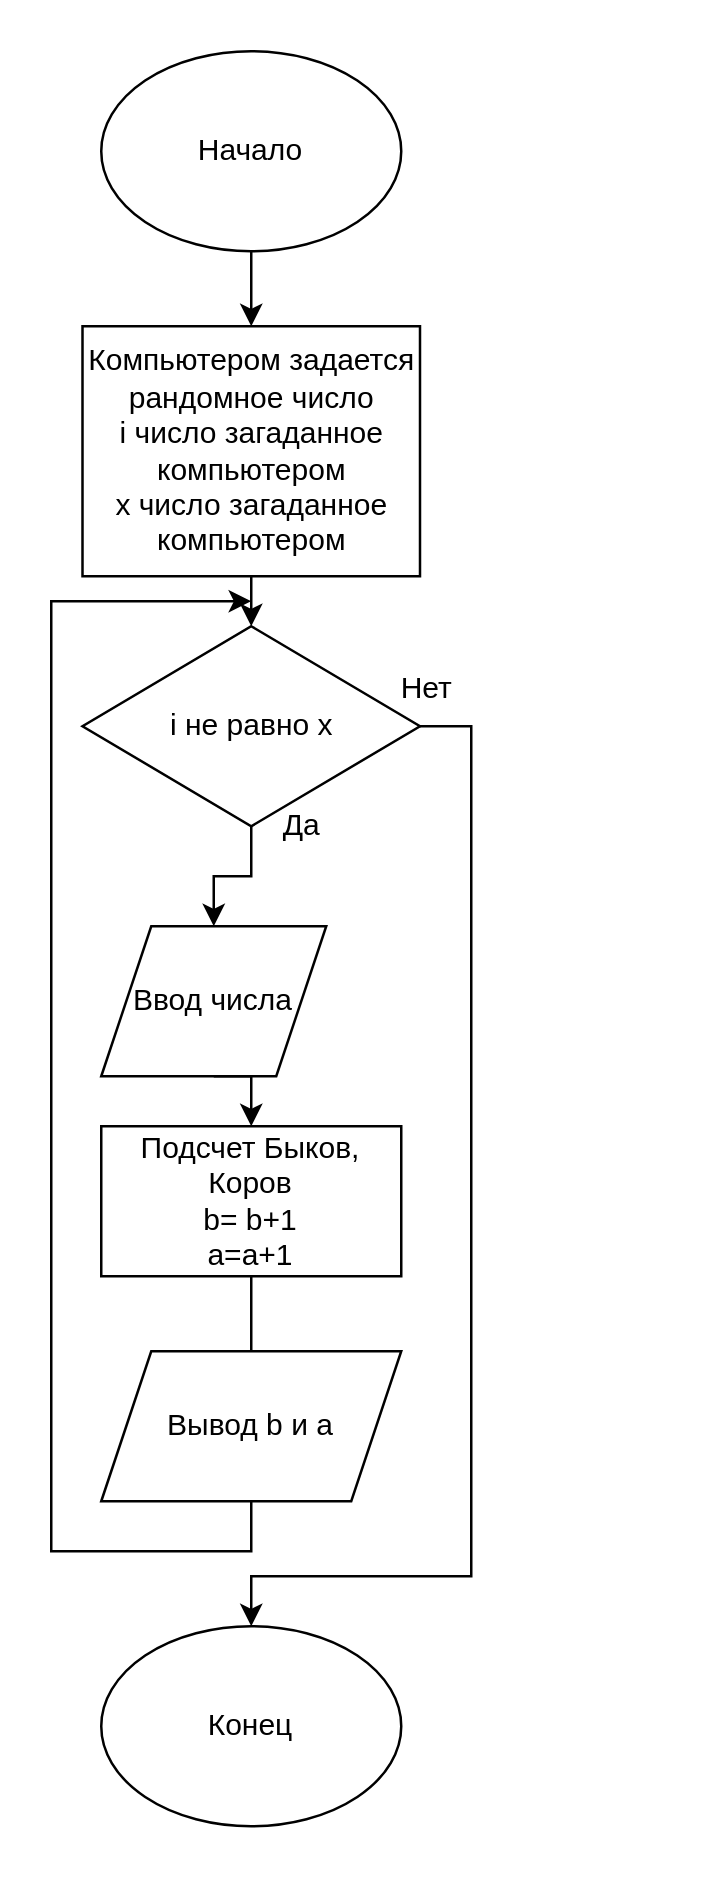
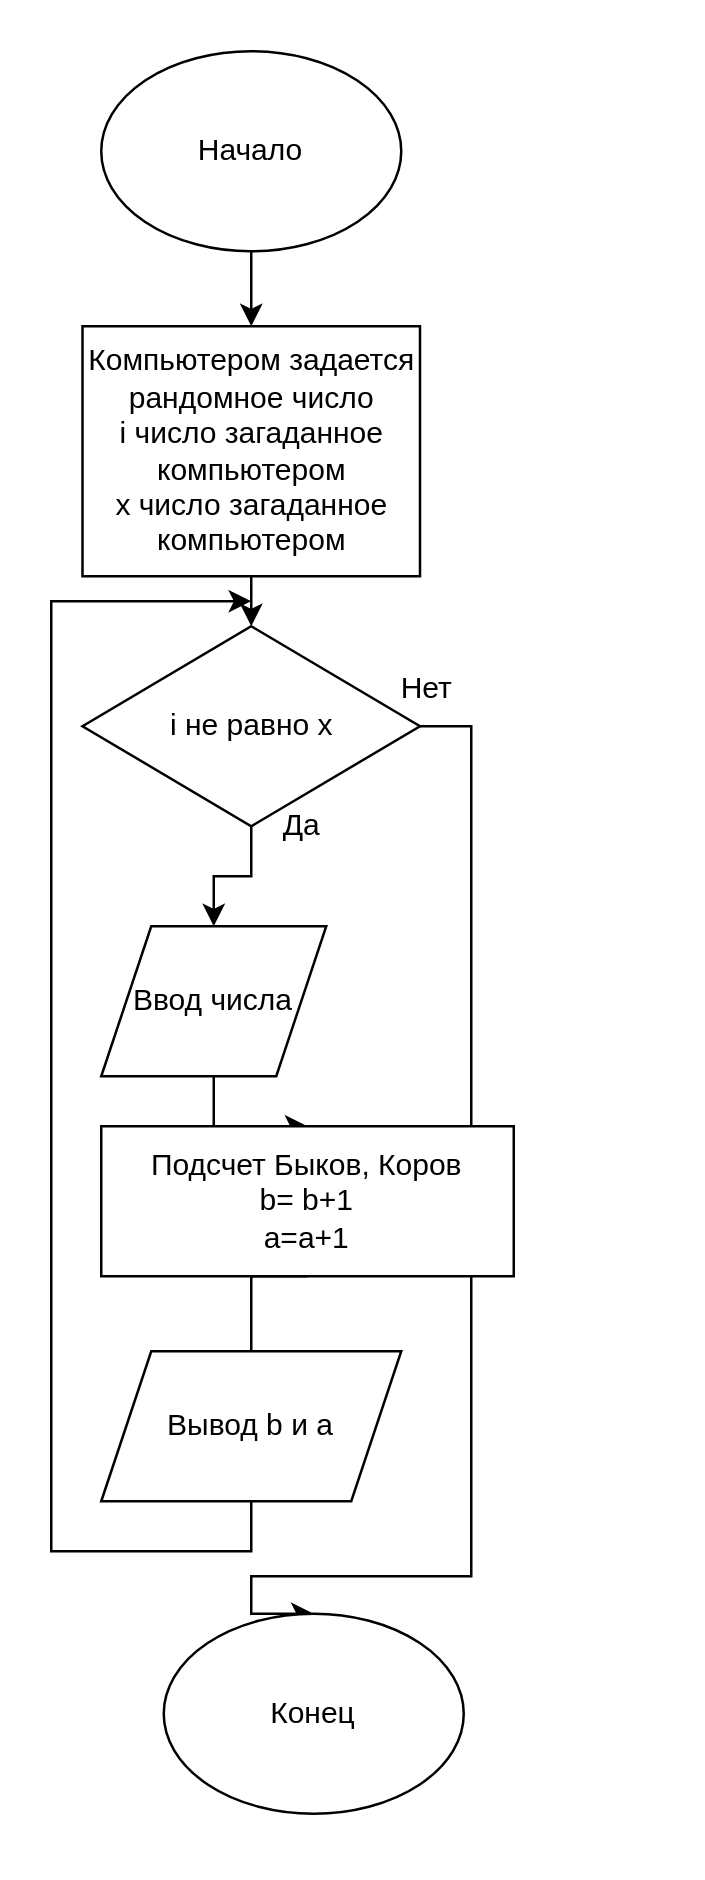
node "Подсчет Быков, Коров b= b+1 a=a+1": size 300x150 -> 413x150
node "Конец": moved (251, 1726) -> (314, 1714)
